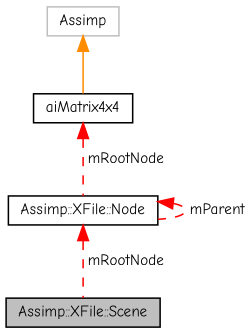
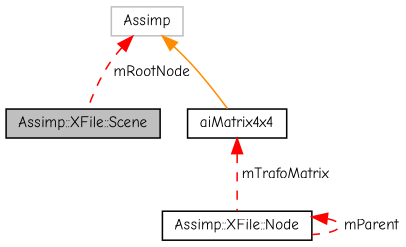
edge "Assimp::XFile::Node" -> "aiMatrix4x4": label " mRootNode" -> " mTrafoMatrix"
edge "Assimp::XFile::Scene" -> "Assimp::XFile::Node": now "Assimp::XFile::Scene" -> "Assimp"
